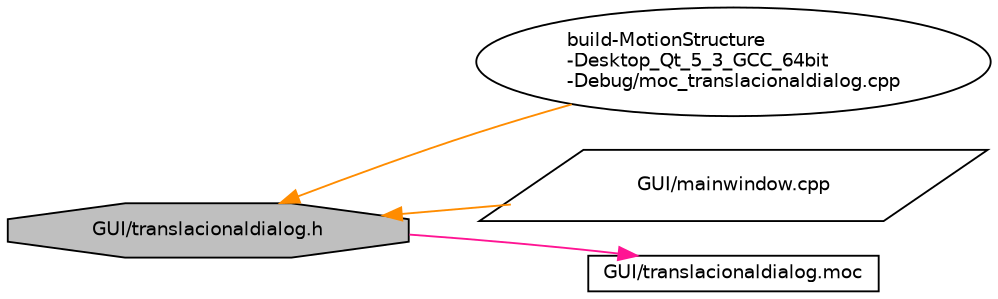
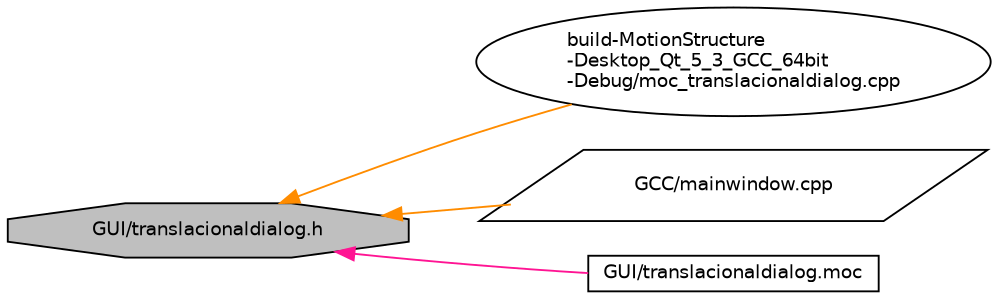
node "GUI/mainwindow.cpp": label "GUI/mainwindow.cpp" -> "GCC/mainwindow.cpp"
edge "GUI/translacionaldialog.h" -> "GUI/translacionaldialog.moc": reversed
